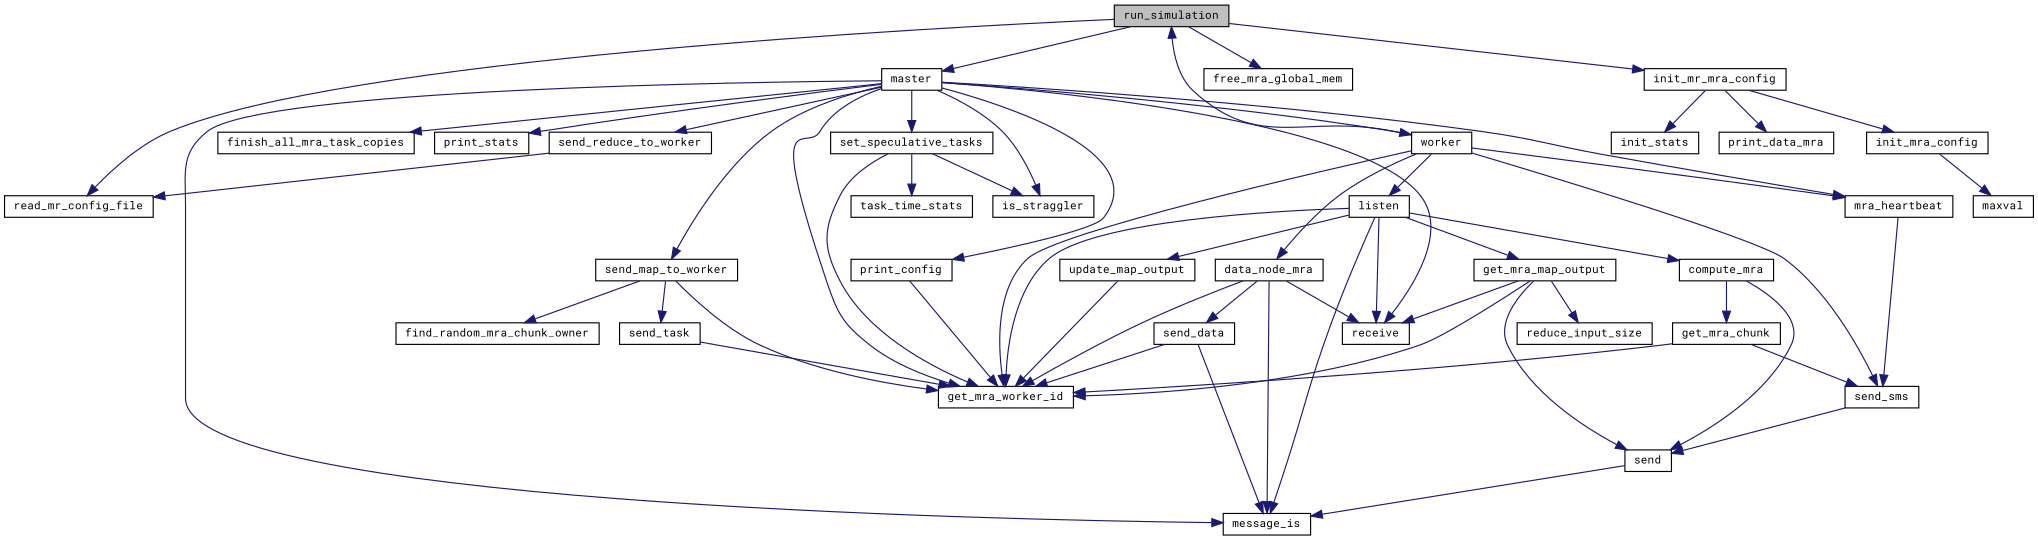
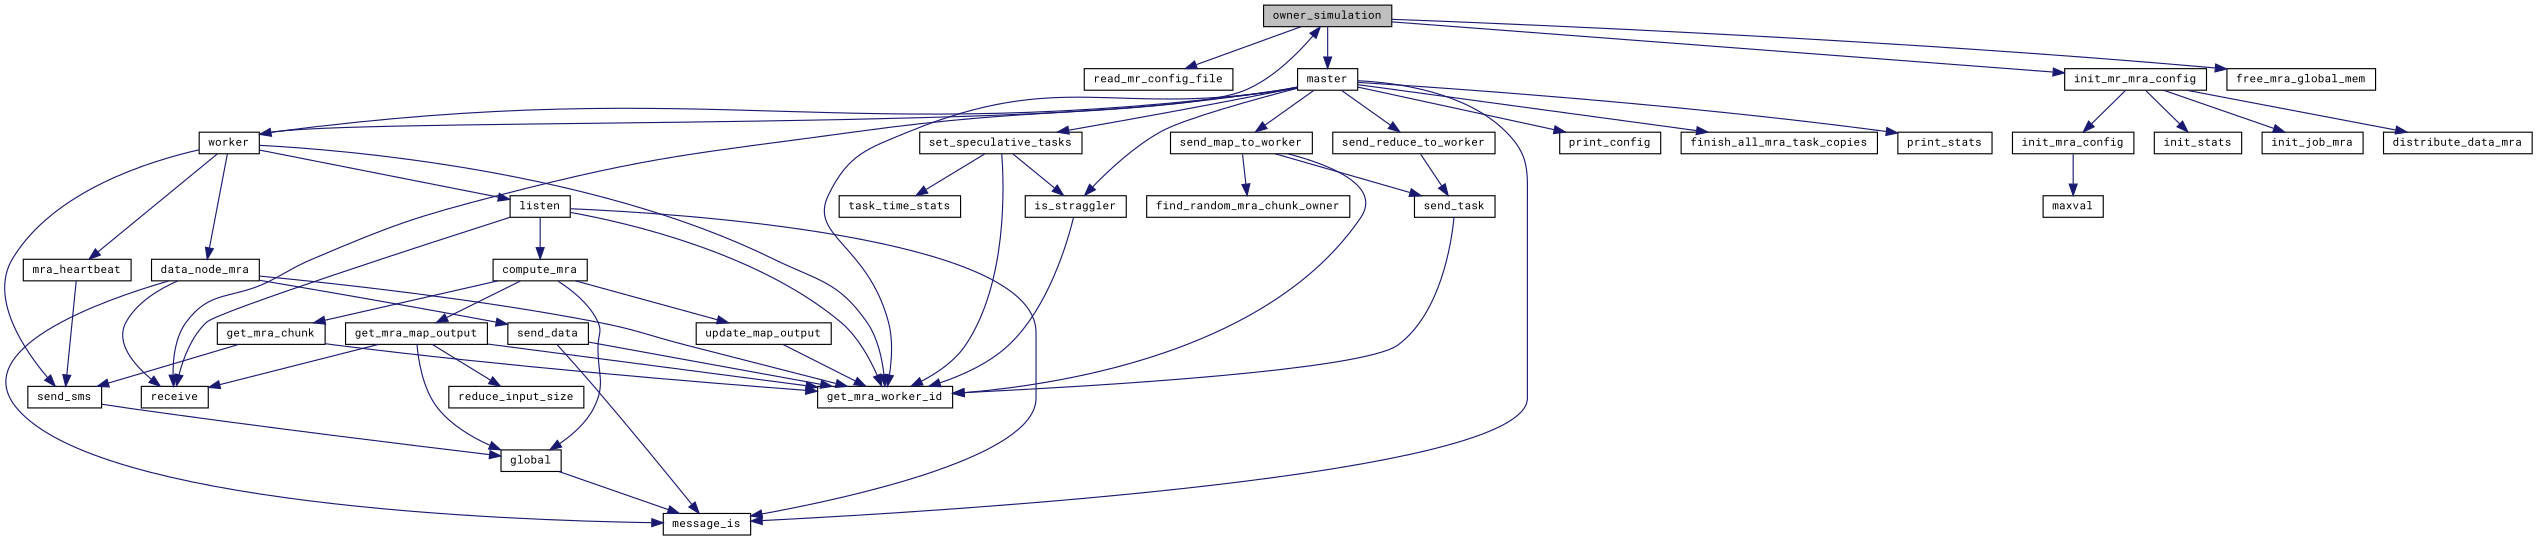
node "run_simulation": label "run_simulation" -> "owner_simulation"
edge "master" -> "mra_heartbeat": removed
node "print_data_mra": label "print_data_mra" -> "distribute_data_mra"
node "init_job_mra": added
edge "send_reduce_to_worker" -> "read_mr_config_file": now "send_reduce_to_worker" -> "send_task"
edge "listen" -> "update_map_output": now "compute_mra" -> "update_map_output"
edge "listen" -> "get_mra_map_output": now "compute_mra" -> "get_mra_map_output"
edge "print_config" -> "get_mra_worker_id": now "is_straggler" -> "get_mra_worker_id"
node "send": label "send" -> "global"
